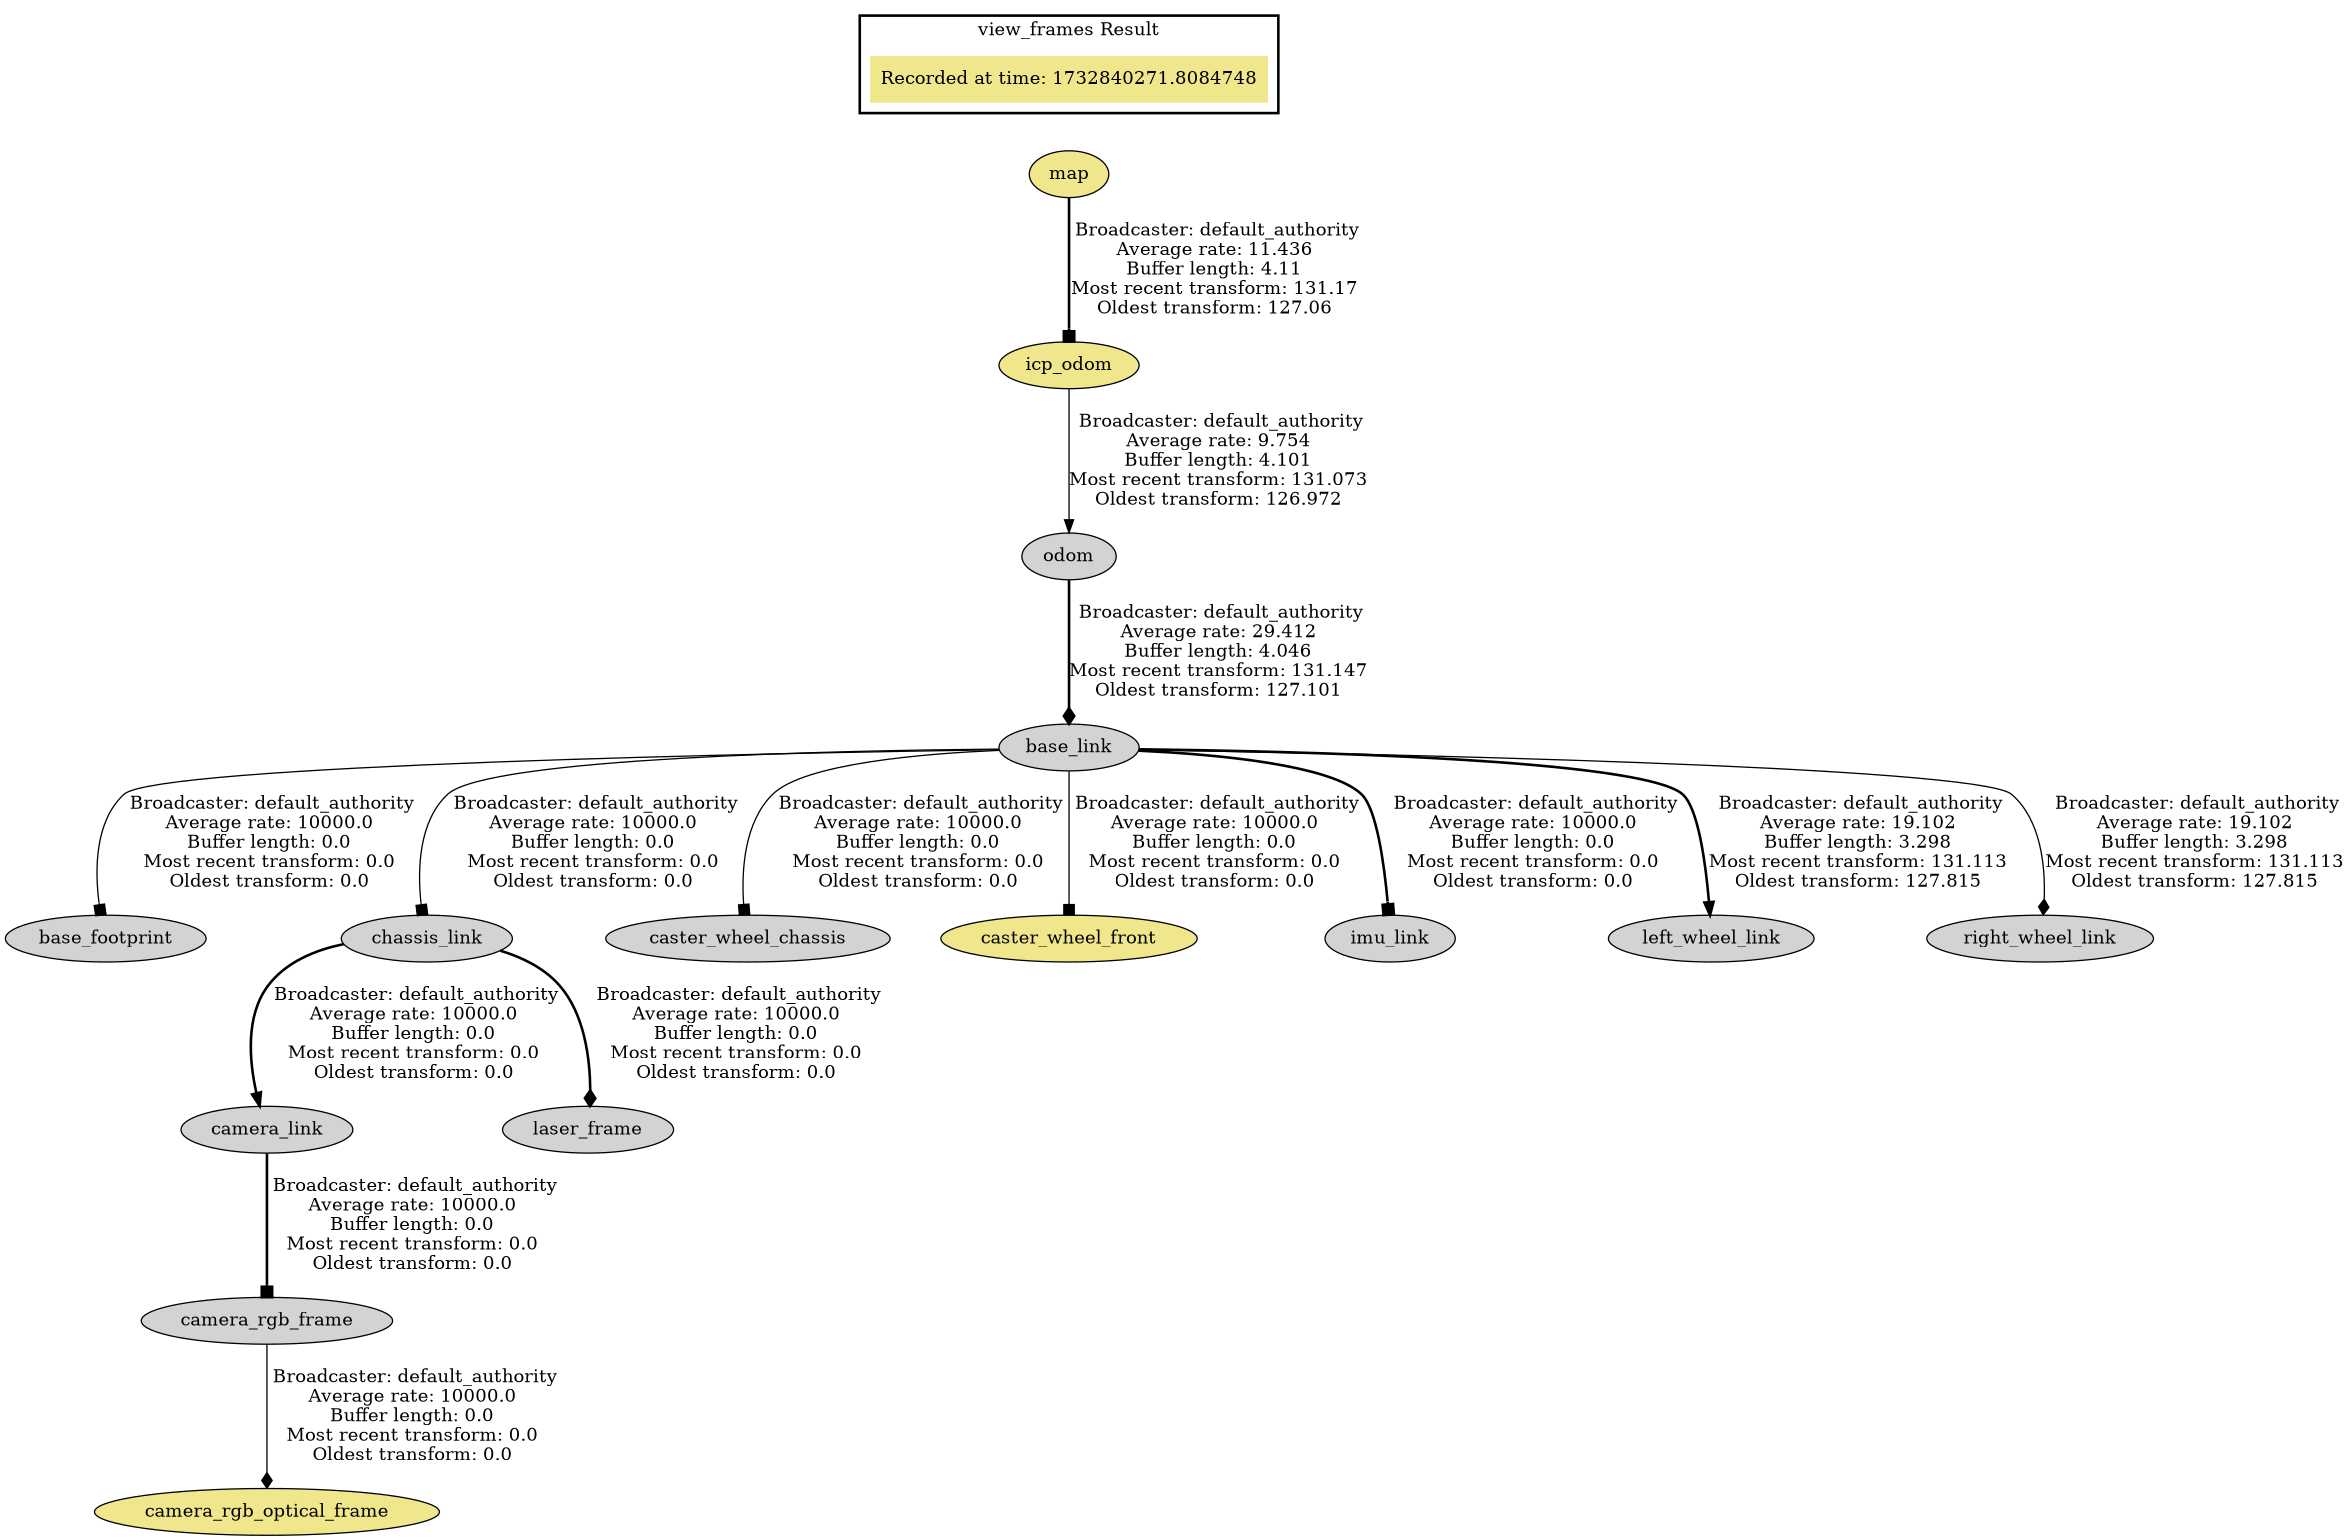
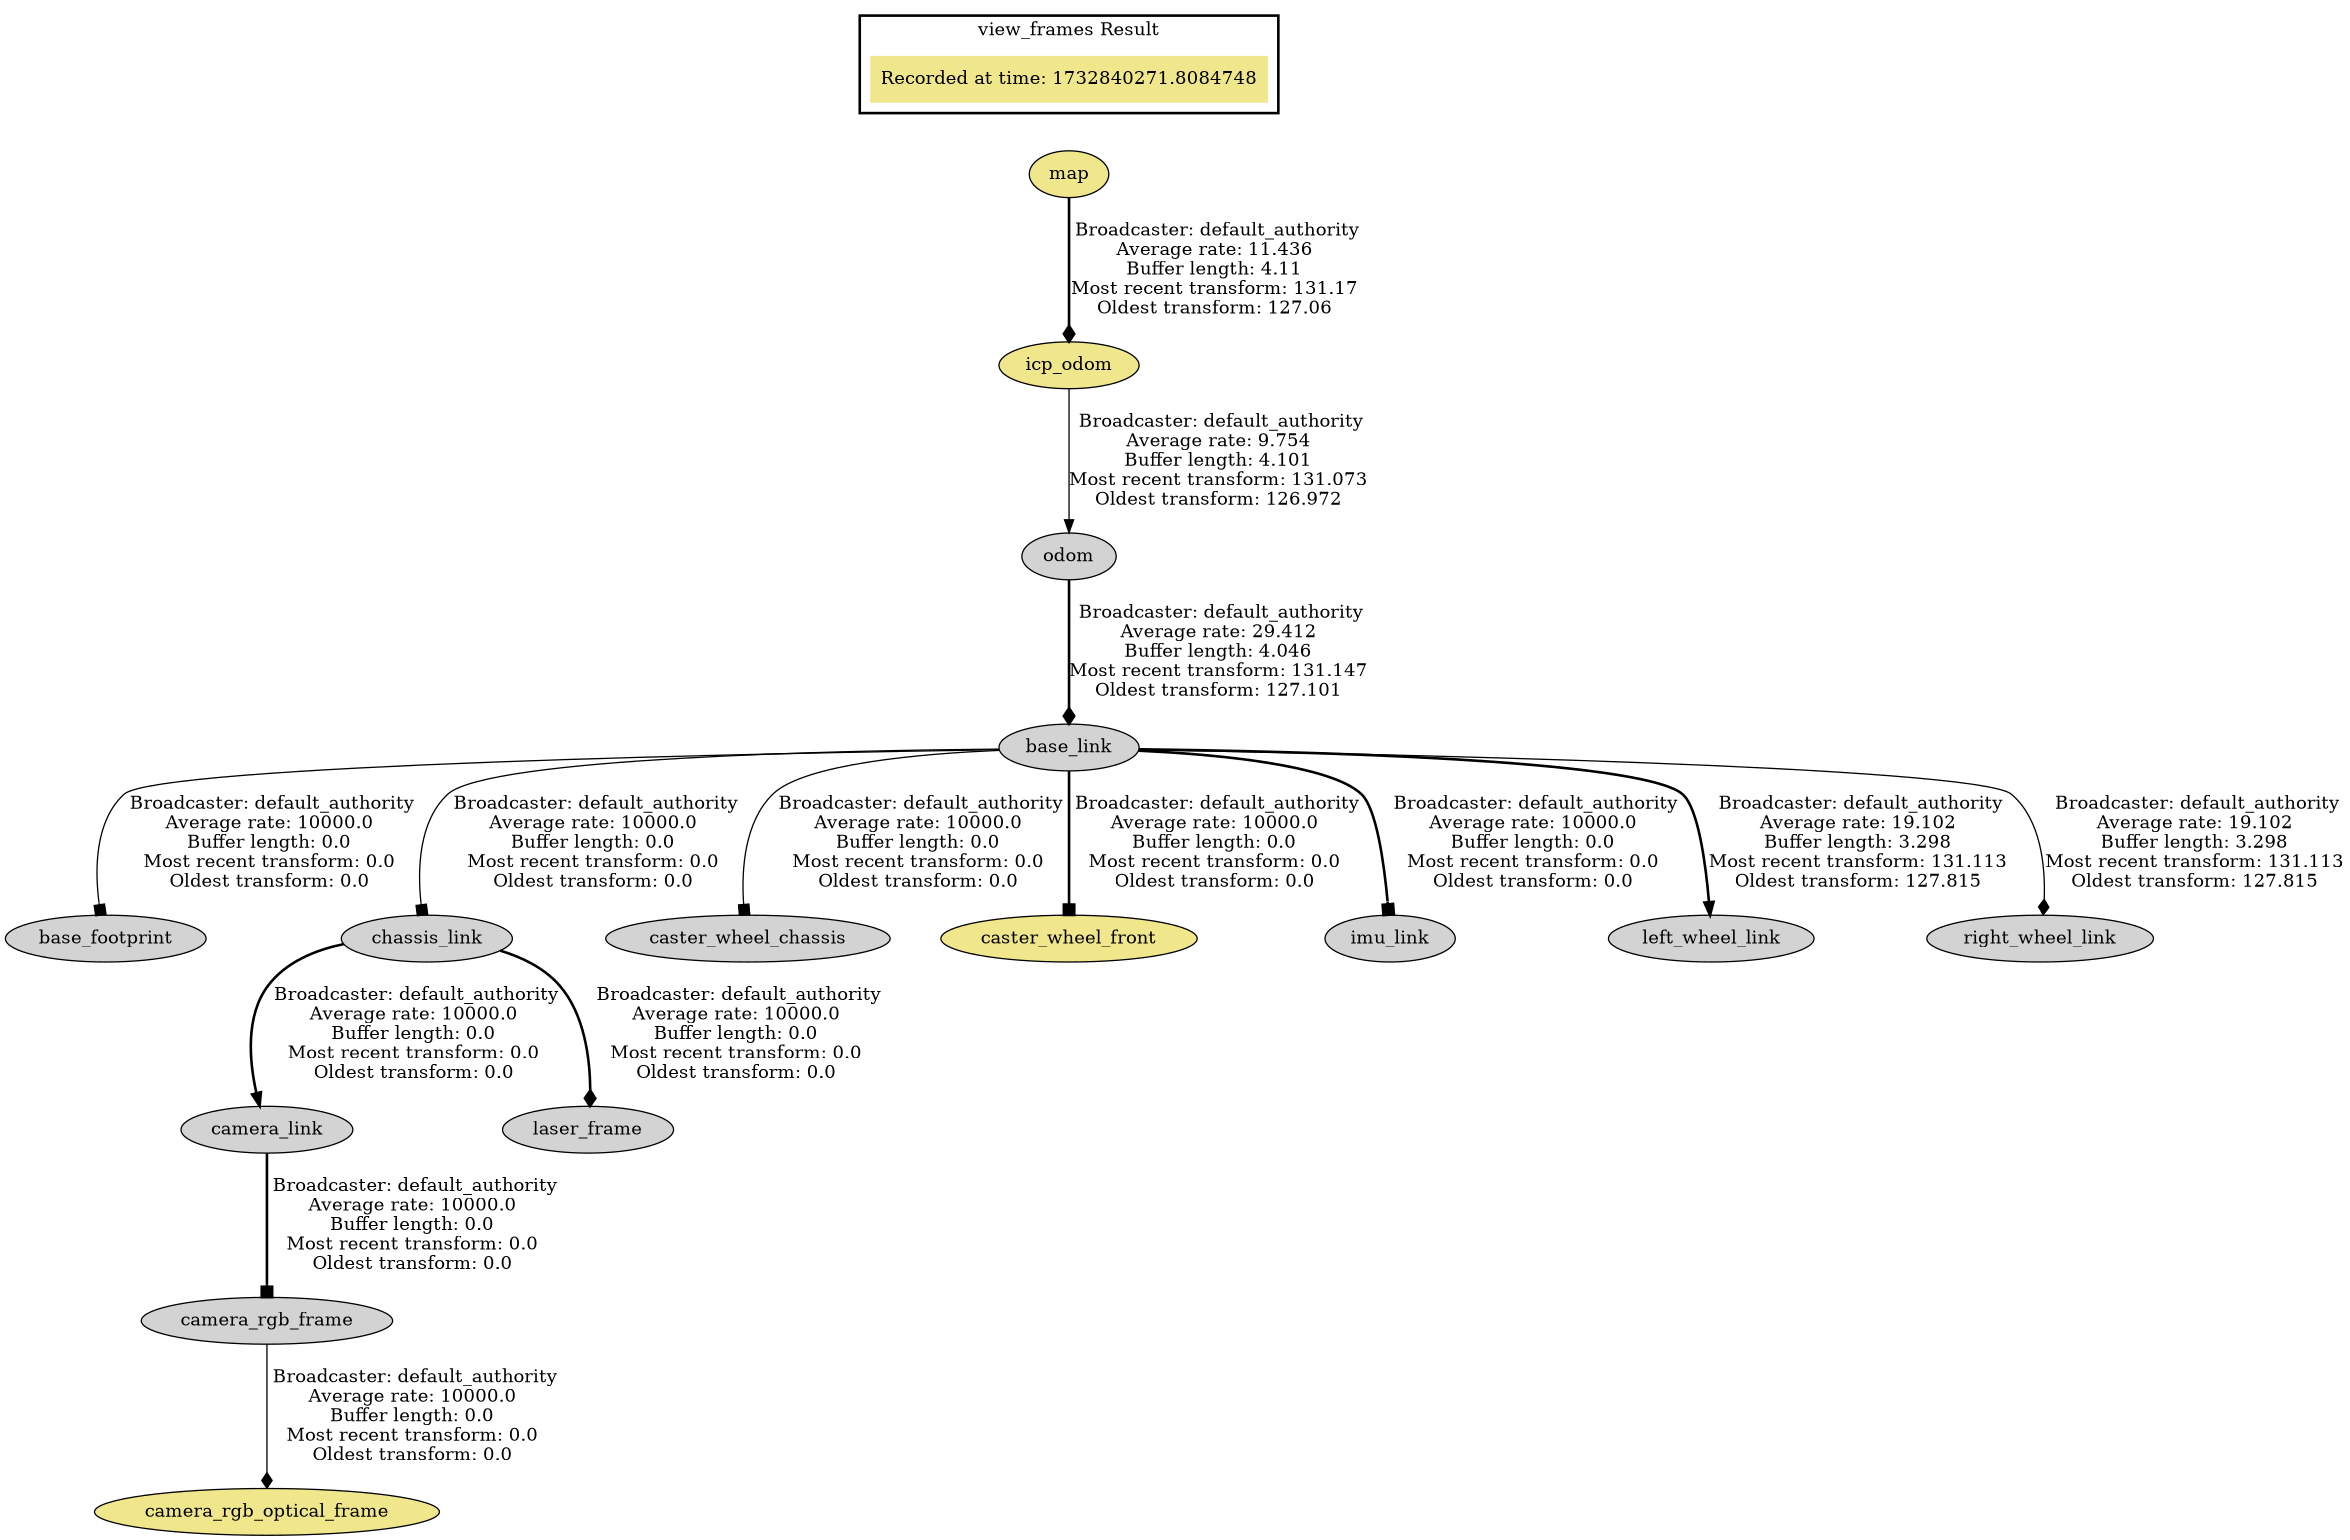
edge "map" -> "icp_odom": arrowhead box -> diamond
edge "base_link" -> "caster_wheel_front": style solid -> bold
